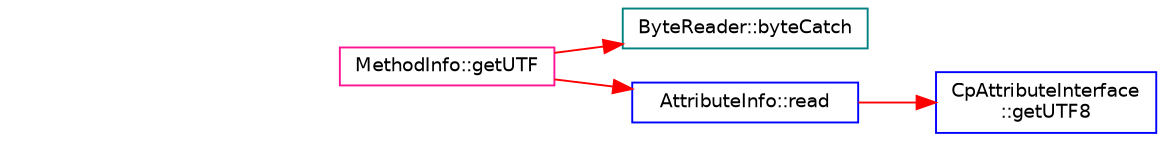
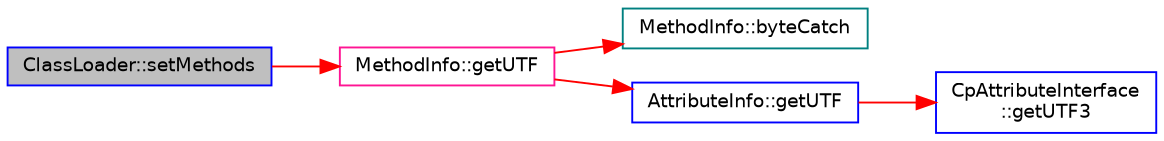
node "ByteReader::byteCatch": label "ByteReader::byteCatch" -> "MethodInfo::byteCatch"
node "ClassLoader::setMethods": added
node "AttributeInfo::read": label "AttributeInfo::read" -> "AttributeInfo::getUTF"
node "CpAttributeInterface ::getUTF8": label "CpAttributeInterface ::getUTF8" -> "CpAttributeInterface ::getUTF3"
